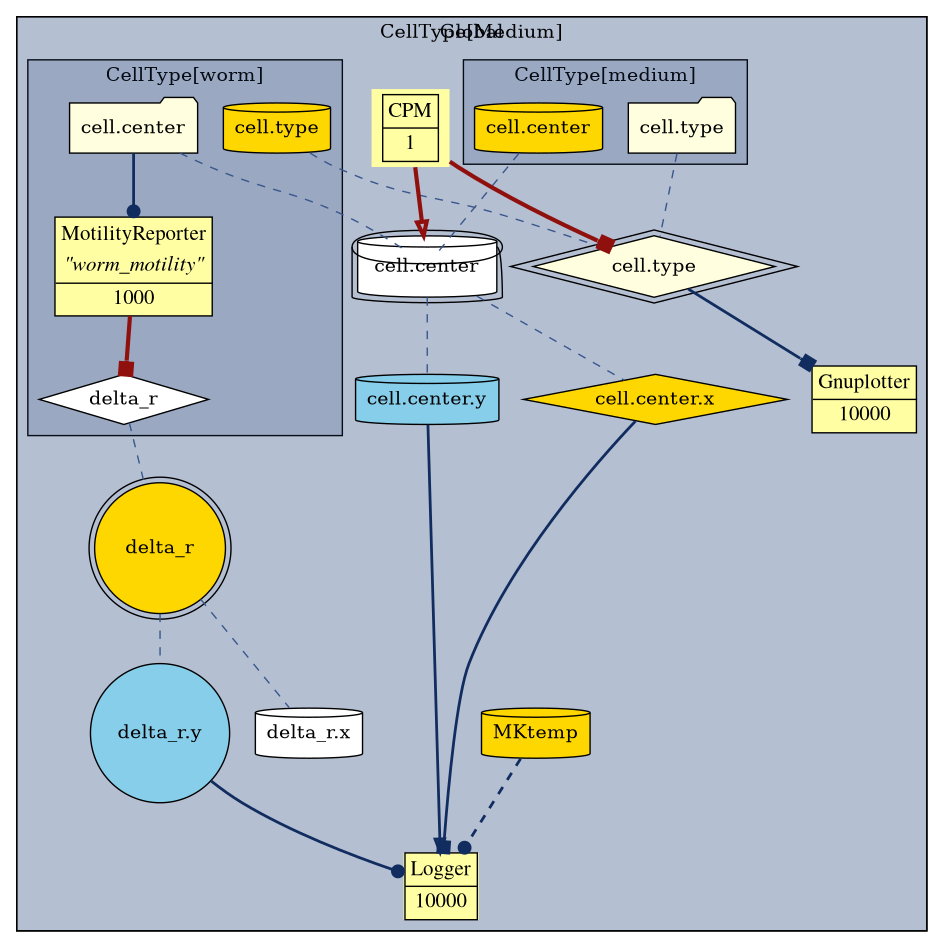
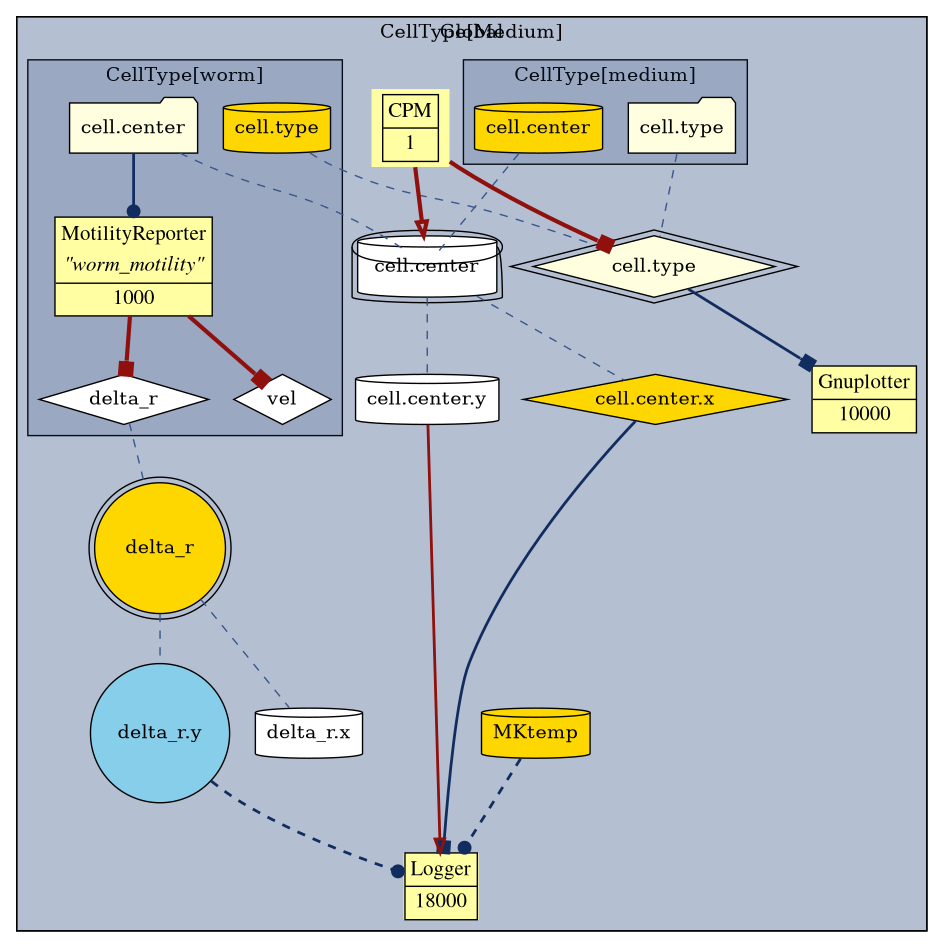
node "vel": added
node "cell.center.y": fillcolor skyblue -> white
edge "cell.center.y" -> "Logger": color #112c5f -> #8f100d
edge "delta_r.y" -> "Logger": style solid -> dashed
node "Logger": text "10000" -> "18000"
